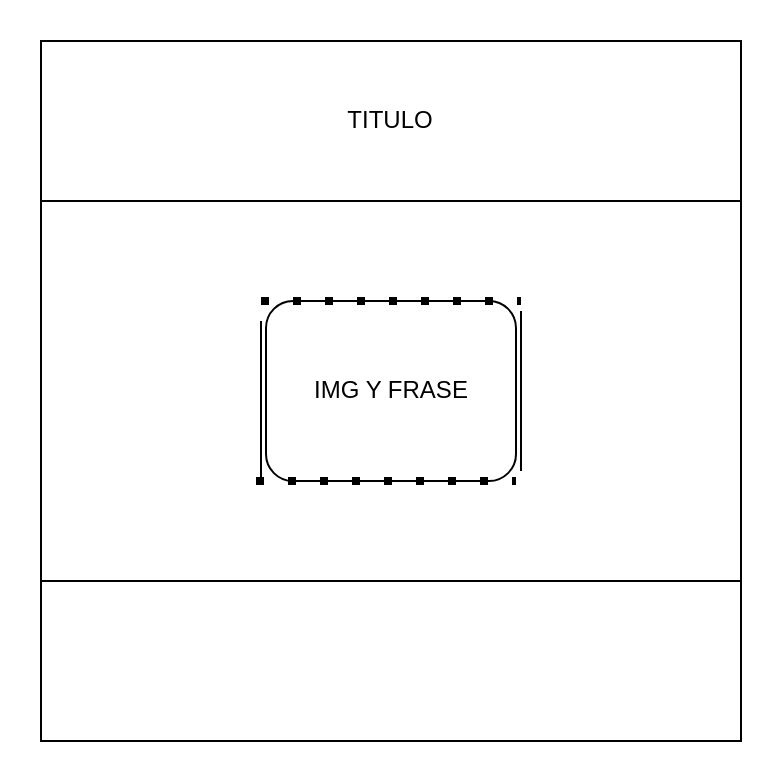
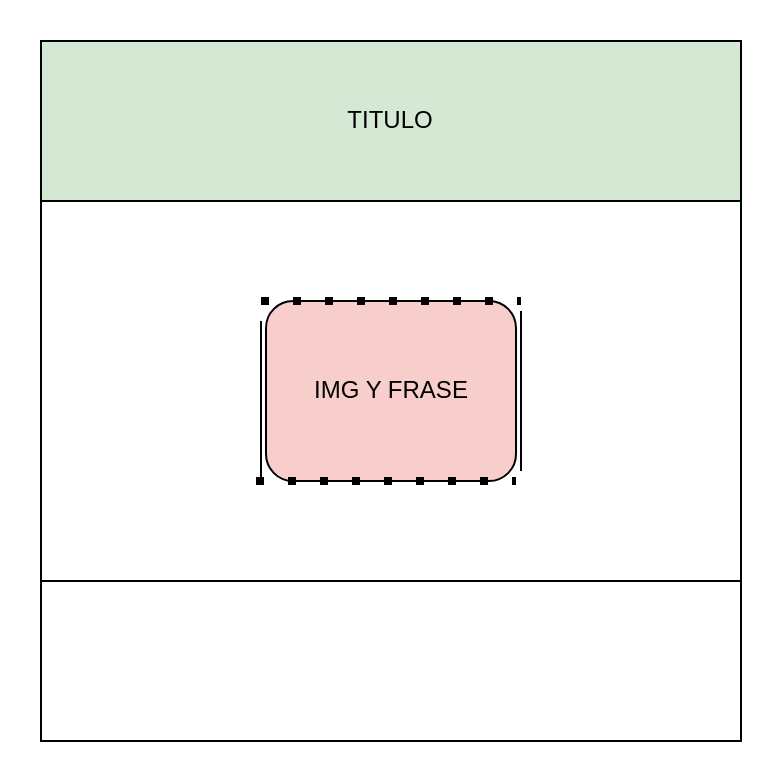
node "TITULO": fillcolor #ffffff -> #d5e8d4
node "IMG Y FRASE": fillcolor #ffffff -> #f8cecc
